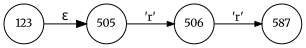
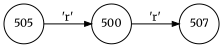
node "123": removed
node "506": label "506" -> "500"
node "587": label "587" -> "507"
